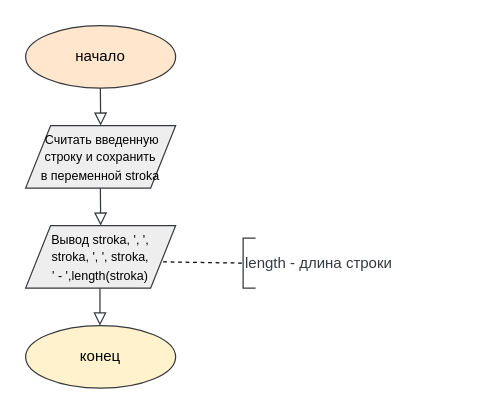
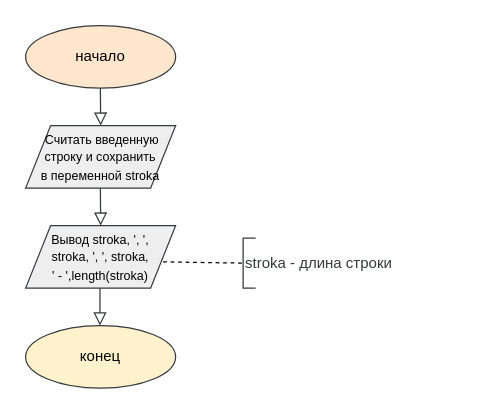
node "length - длина строки": label "length - длина строки" -> "stroka - длина строки"
